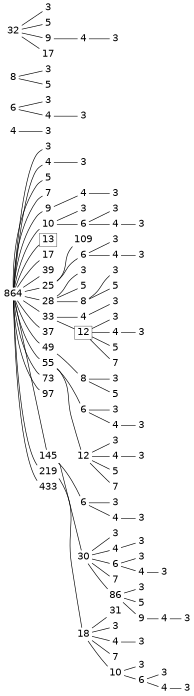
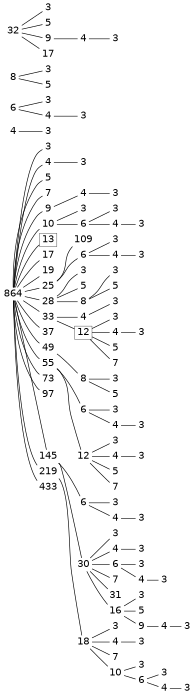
node "39": label "39" -> "19"
node "86": label "86" -> "16"
edge "31" -- "18": now "31" -- "30"
